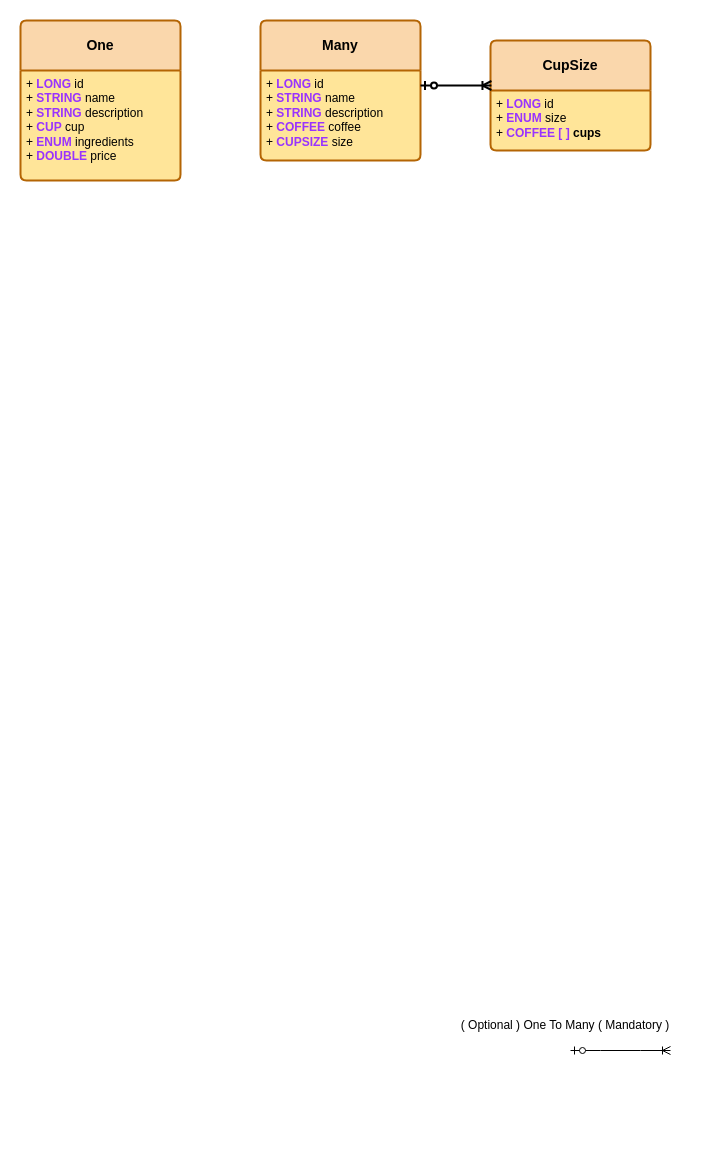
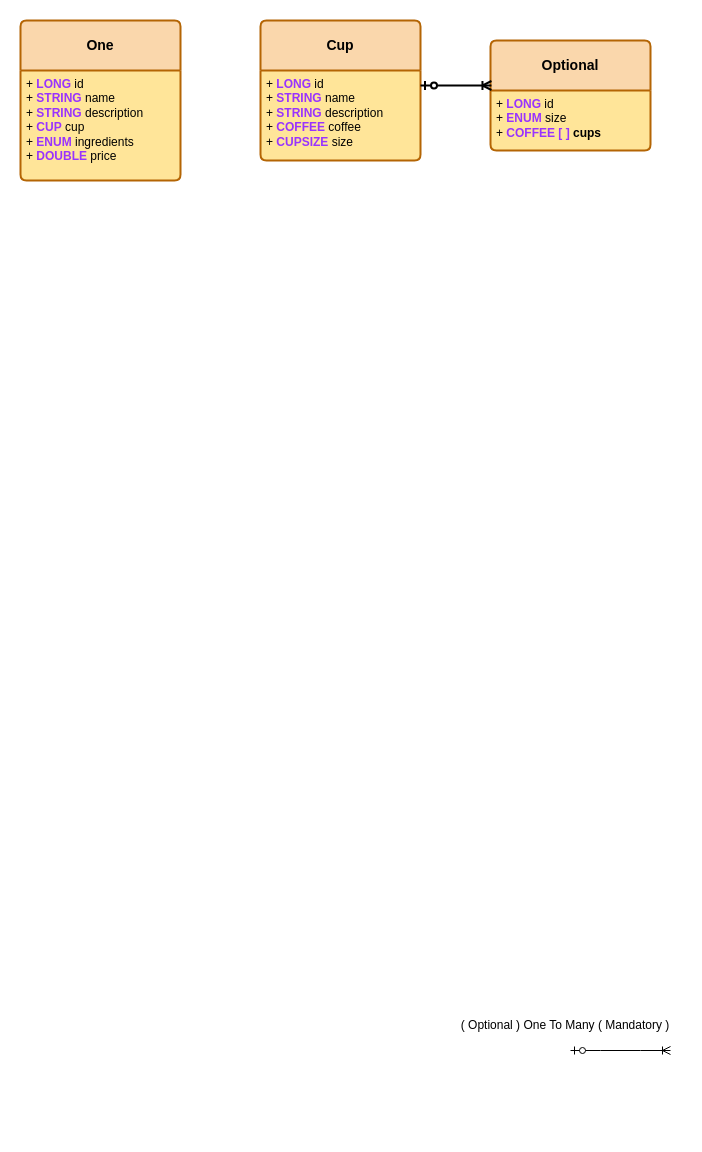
node "Many": label "Many" -> "Cup"
node "CupSize": label "CupSize" -> "Optional"
